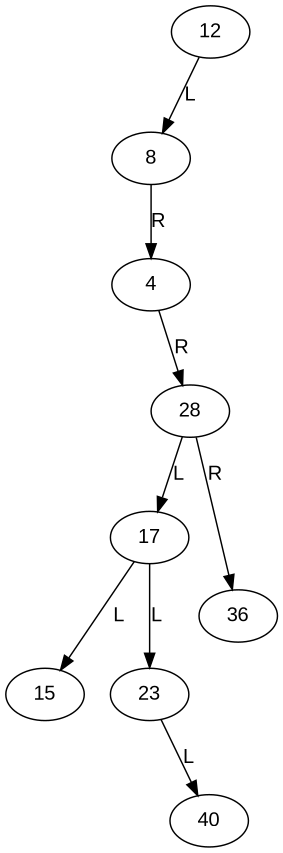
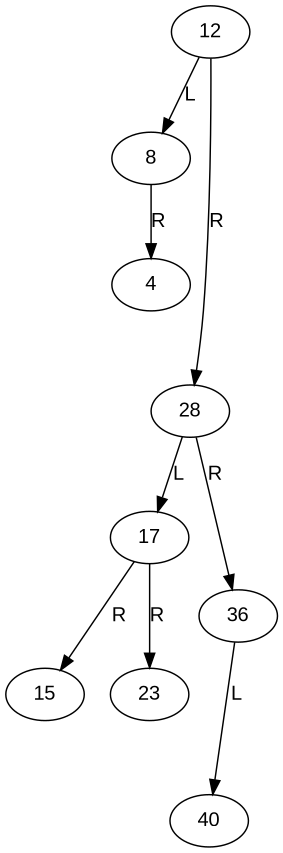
edge "4" -> "28": now "12" -> "28"
edge "17" -> "15": label "L" -> "R"
edge "17" -> "23": label "L" -> "R"
edge "23" -> "40": now "36" -> "40"
